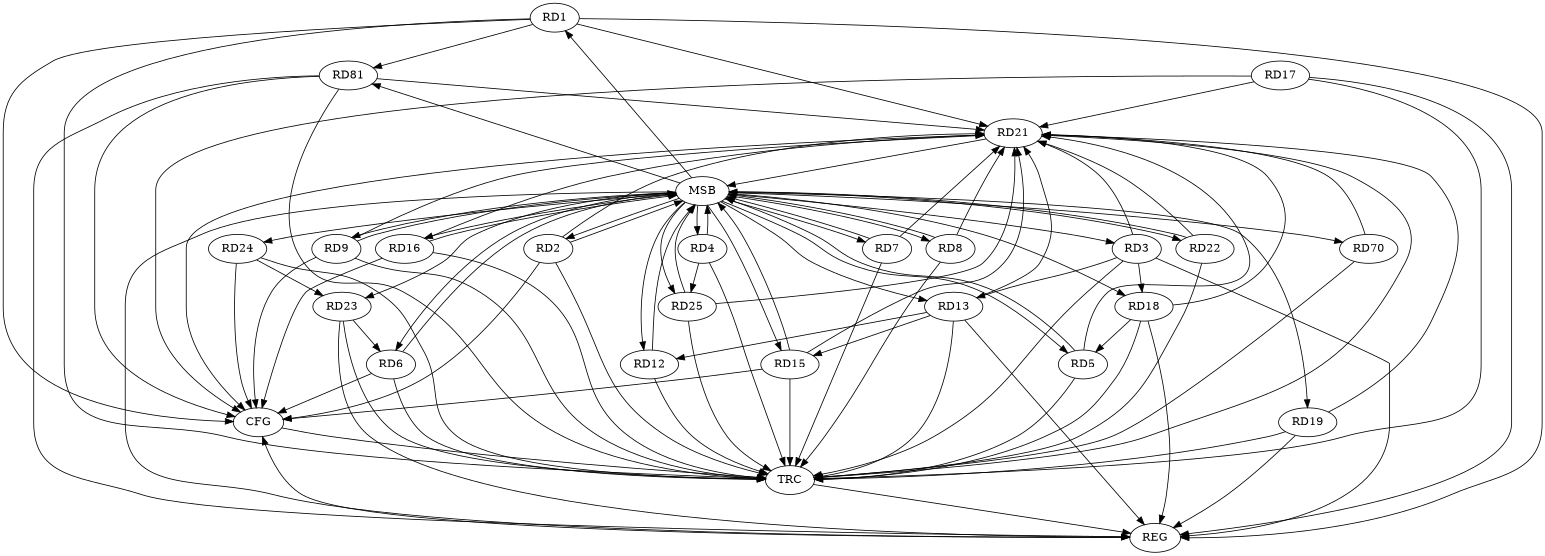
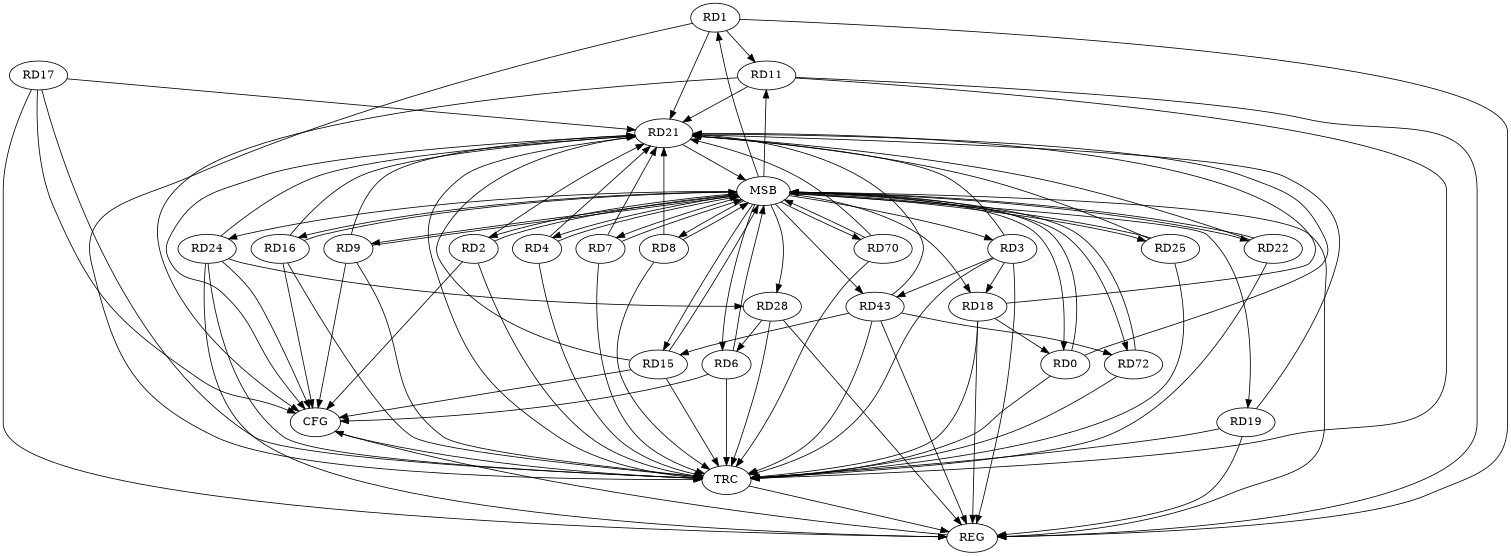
node "RD81": label "RD81" -> "RD11"
edge "RD1" -> "CFG": removed
edge "RD24" -> "RD21": added
edge "RD70" -> "MSB": added
edge "RD4" -> "RD25": now "RD4" -> "RD21"
node "RD23": label "RD23" -> "RD28"
node "RD13": label "RD13" -> "RD43"
node "RD12": label "RD12" -> "RD72"
node "RD5": label "RD5" -> "RD0"
edge "RD24" -> "REG": added
